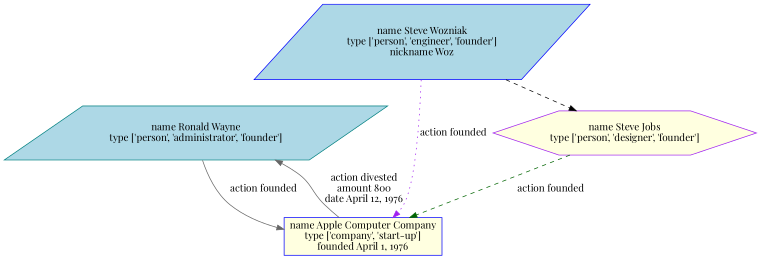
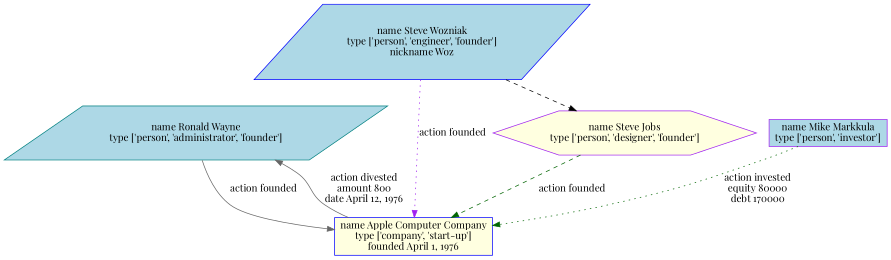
node "name Mike Markkula type ['person', 'investor']": added
